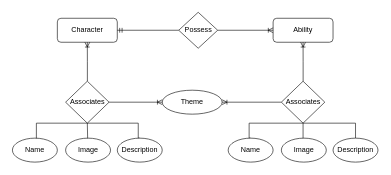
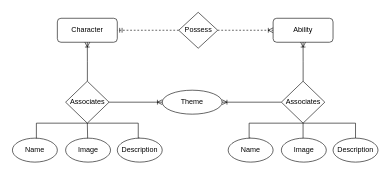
edge "Possess" -> "Character": style solid -> dashed
edge "Possess" -> "Ability": style solid -> dashed
